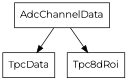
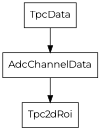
edge "AdcChannelData" -> "TpcData": reversed
node "Tpc8dRoi": label "Tpc8dRoi" -> "Tpc2dRoi"
